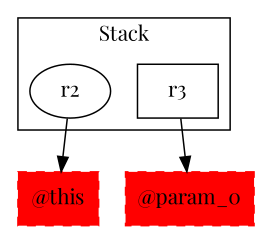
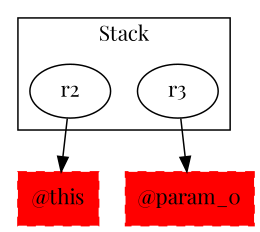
node "r3": shape box -> ellipse
